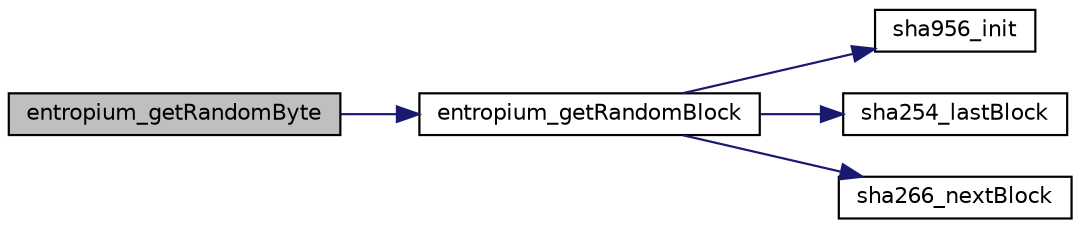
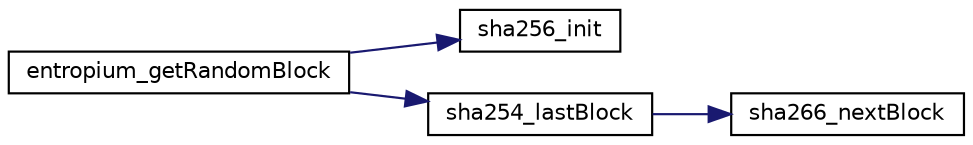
node "sha956_init": label "sha956_init" -> "sha256_init"
node "entropium_getRandomByte": removed
edge "entropium_getRandomBlock" -> "sha266_nextBlock": now "sha254_lastBlock" -> "sha266_nextBlock"
